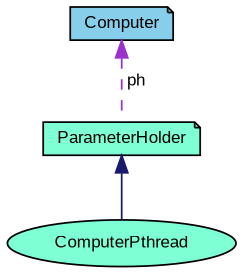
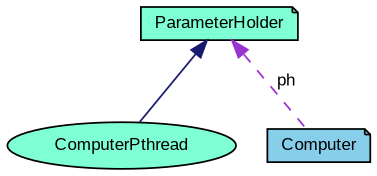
edge "ParameterHolder" -> "Computer": reversed
